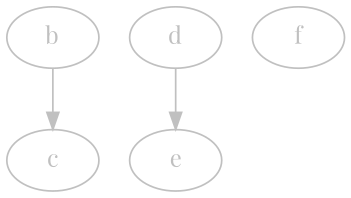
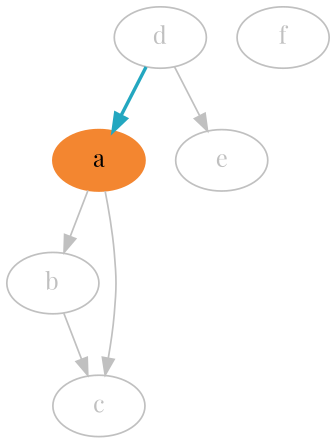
node "a": added
